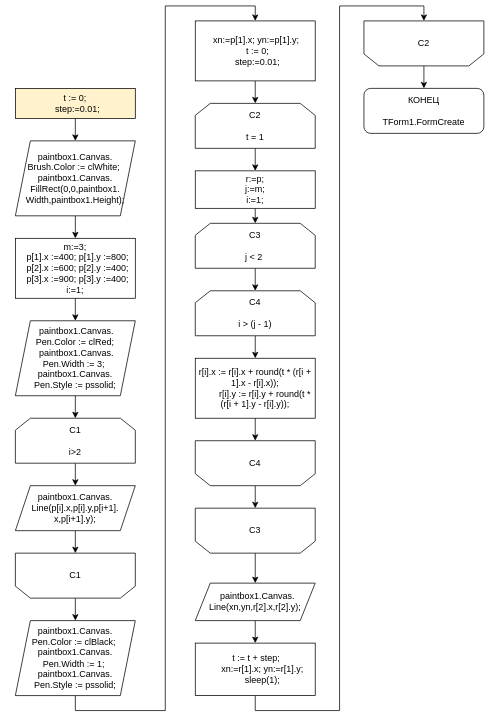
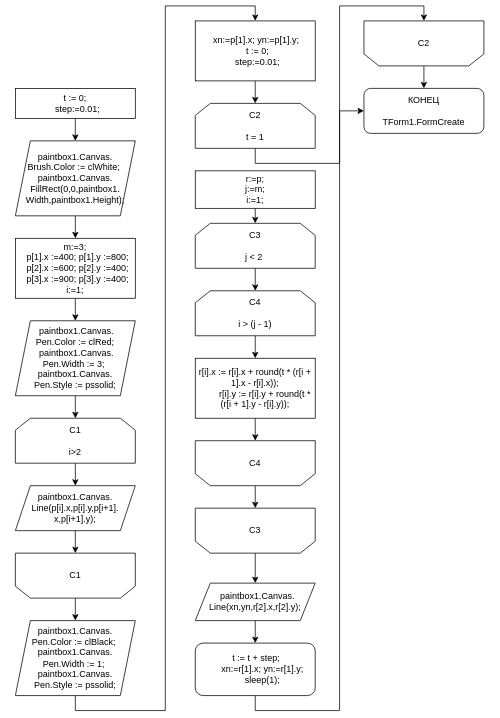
node "t := 0; step:=0.01;": fillcolor #fff2cc -> #ffffff
edge "С2 t = 1" -> "r:=p; j:=m; i:=1;": now "С2 t = 1" -> "КОНЕЦ TForm1.FormCreate"
node "t := t + step; xn:=r[1].x; yn:=r[1].y; sleep(1);": shape rectangle -> rounded rectangle
